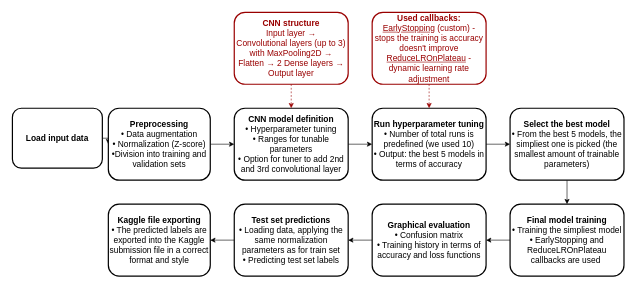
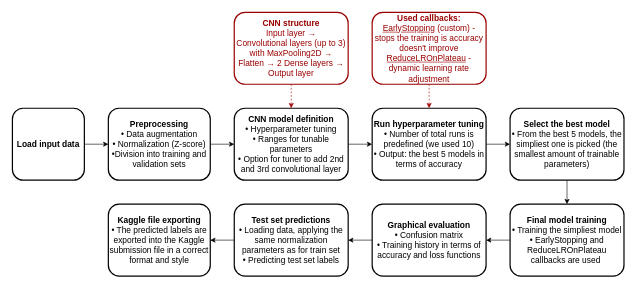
node "Load input data": size 90x60 -> 72x72
